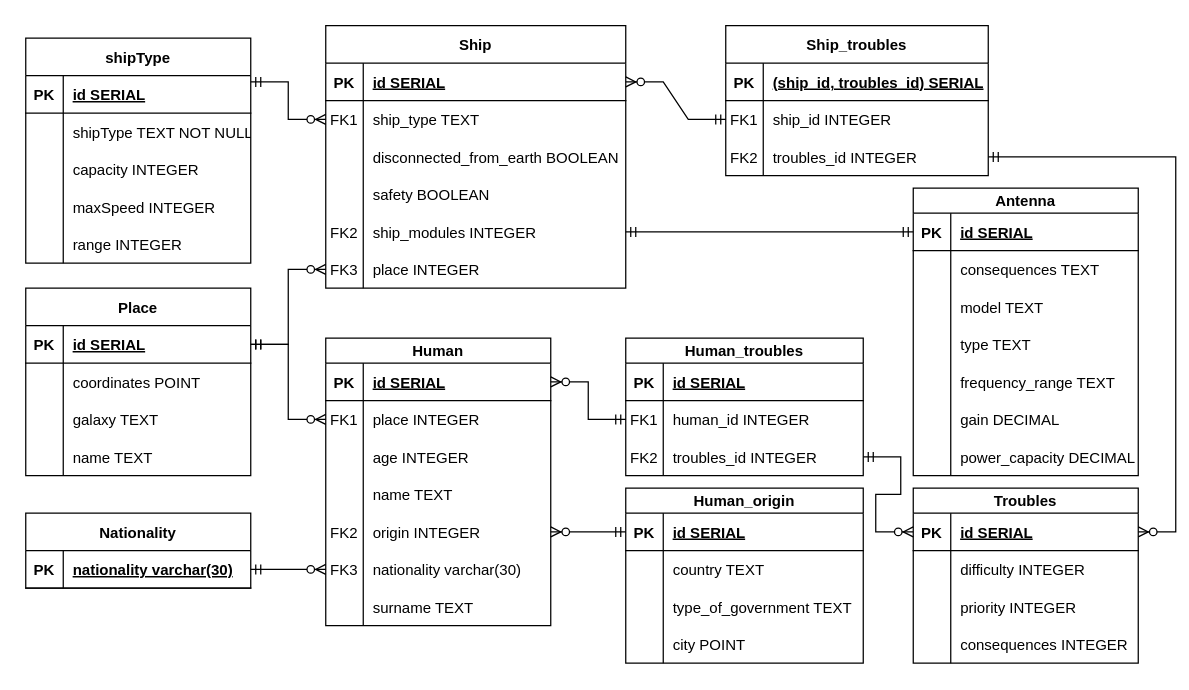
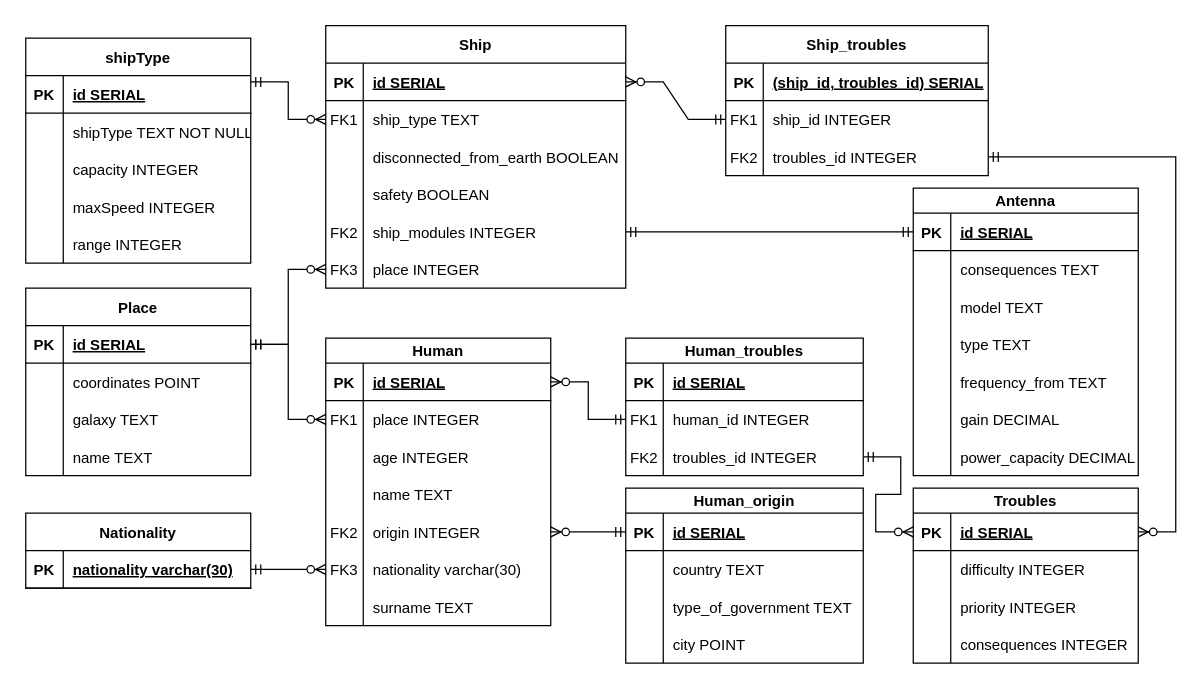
node "frequency_range TEXT": label "frequency_range TEXT" -> "frequency_from TEXT"
